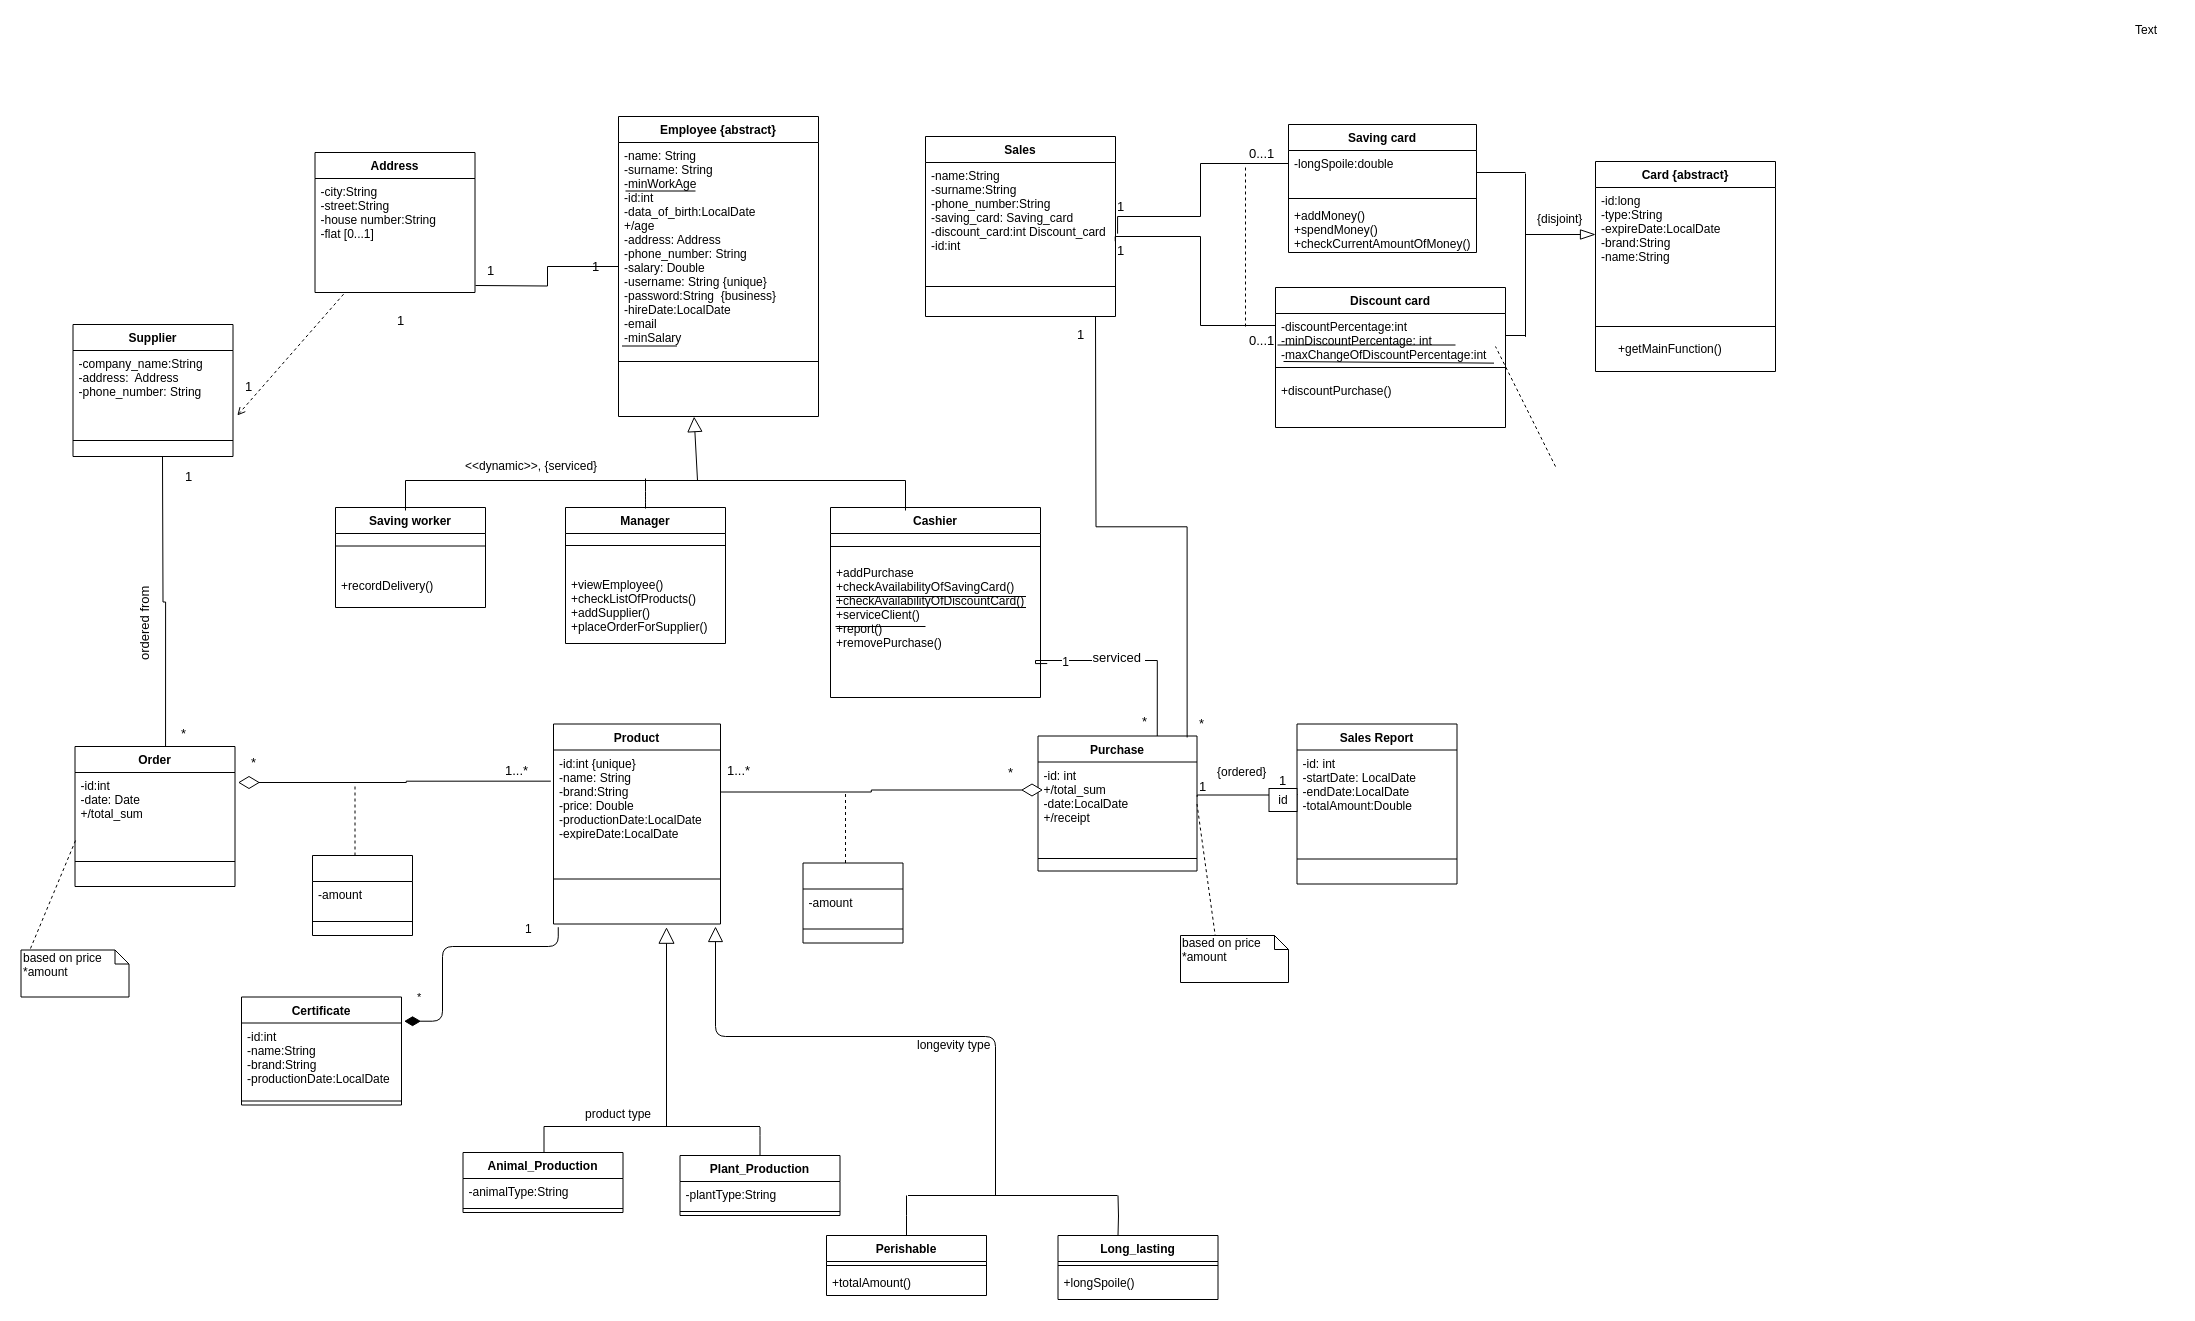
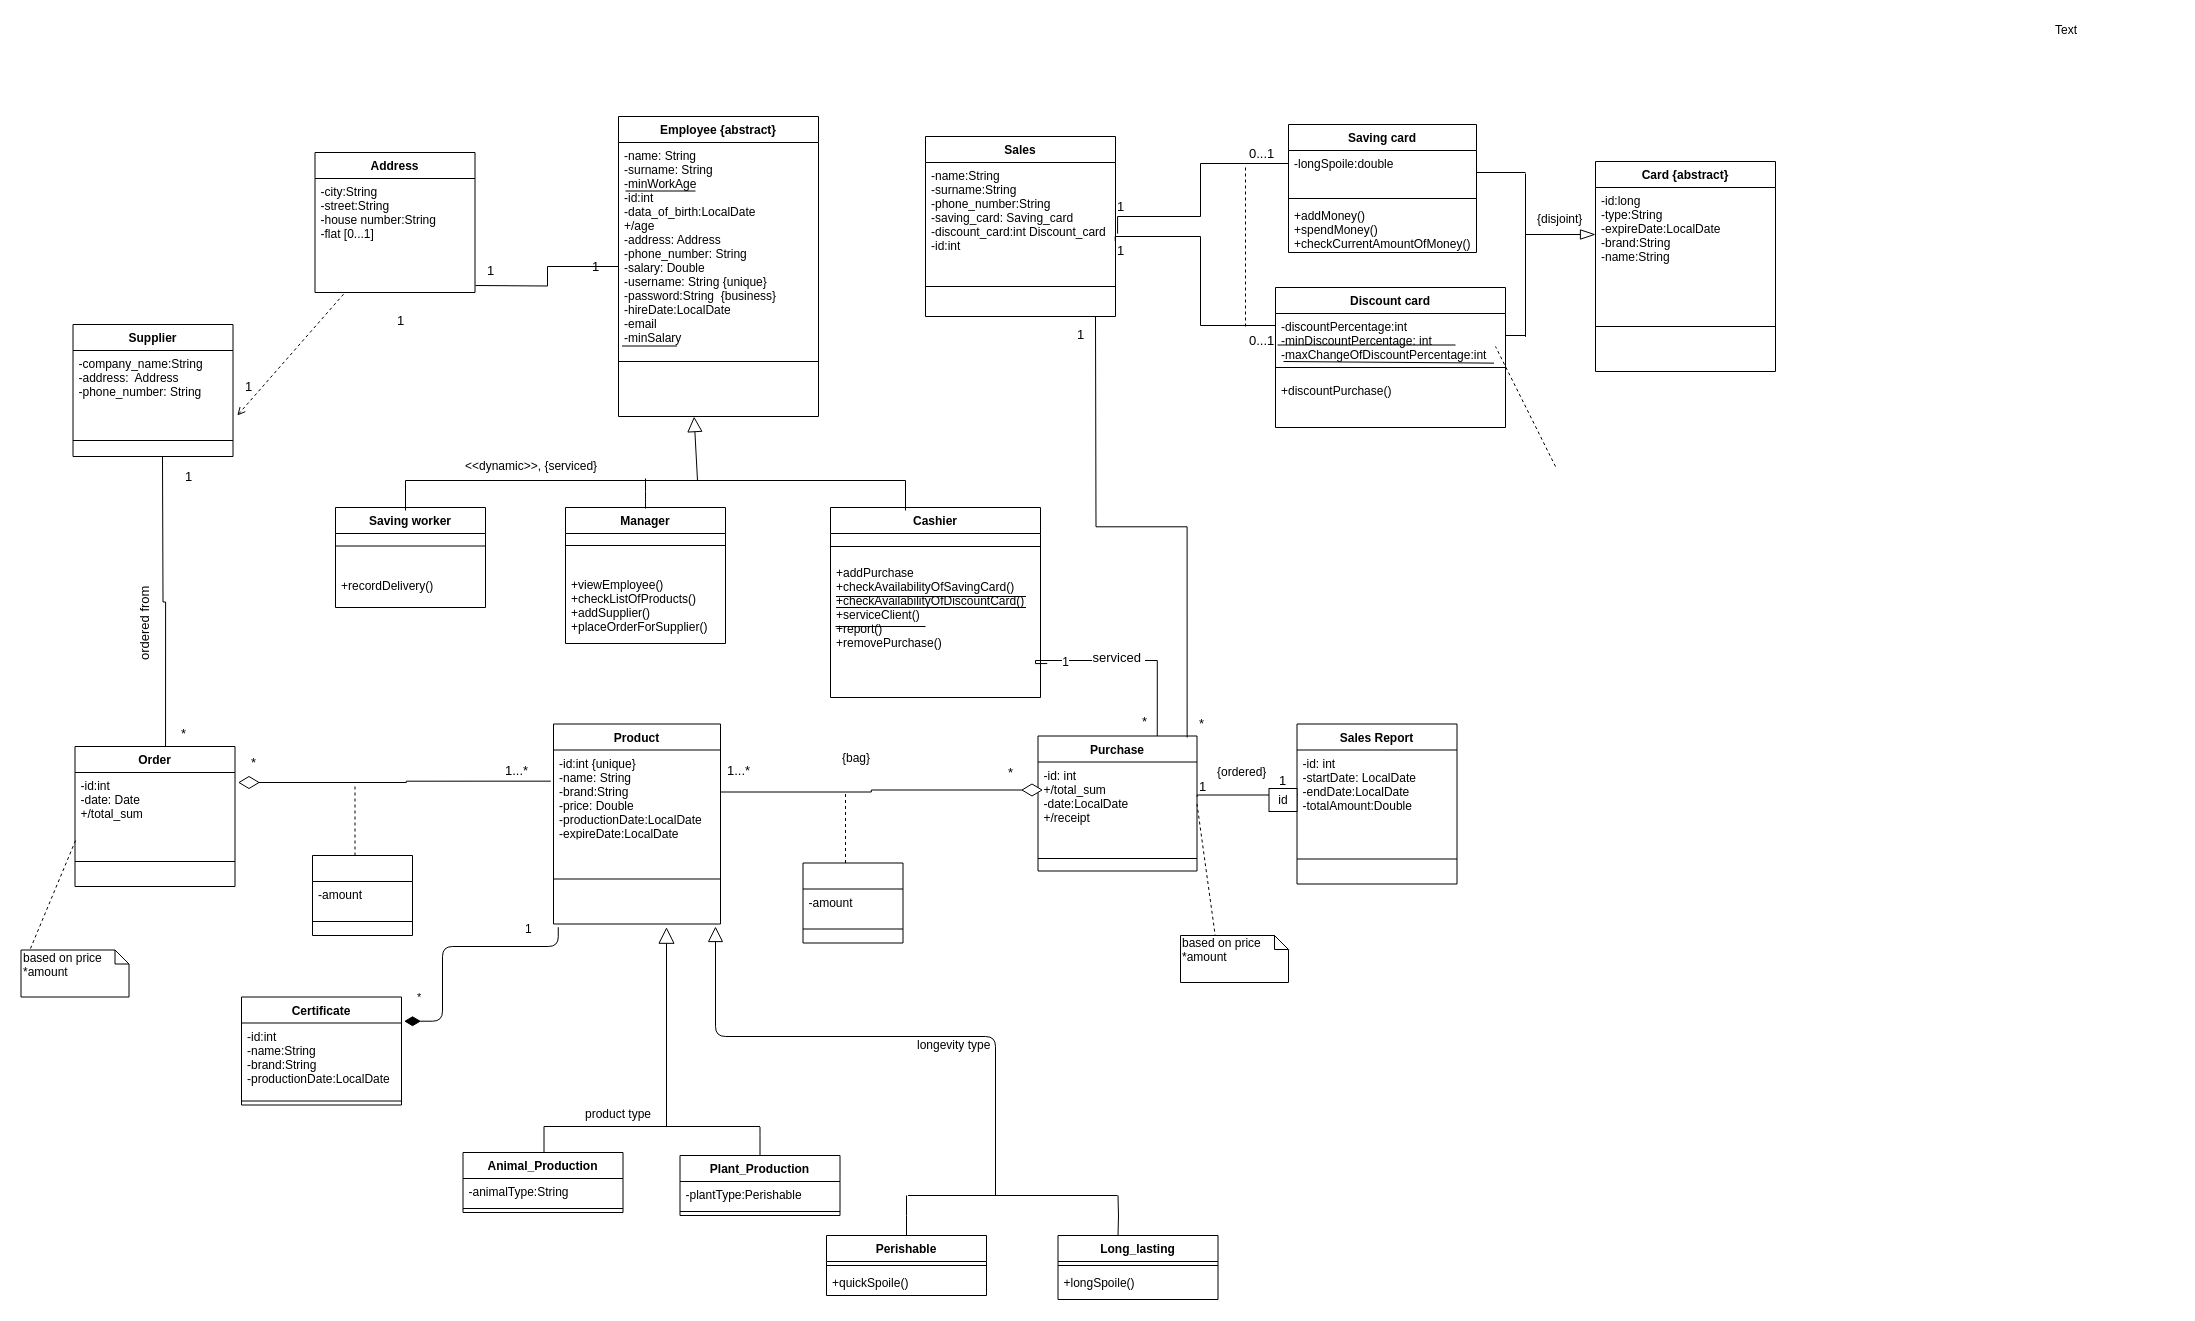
node "Text": moved (2154, 31) -> (2074, 31)
node "+getMainFunction()": removed
node "{bag}": added
node "-plantType:String": label "-plantType:String" -> "-plantType:Perishable"
node "+totalAmount()": label "+totalAmount()" -> "+quickSpoile()"
